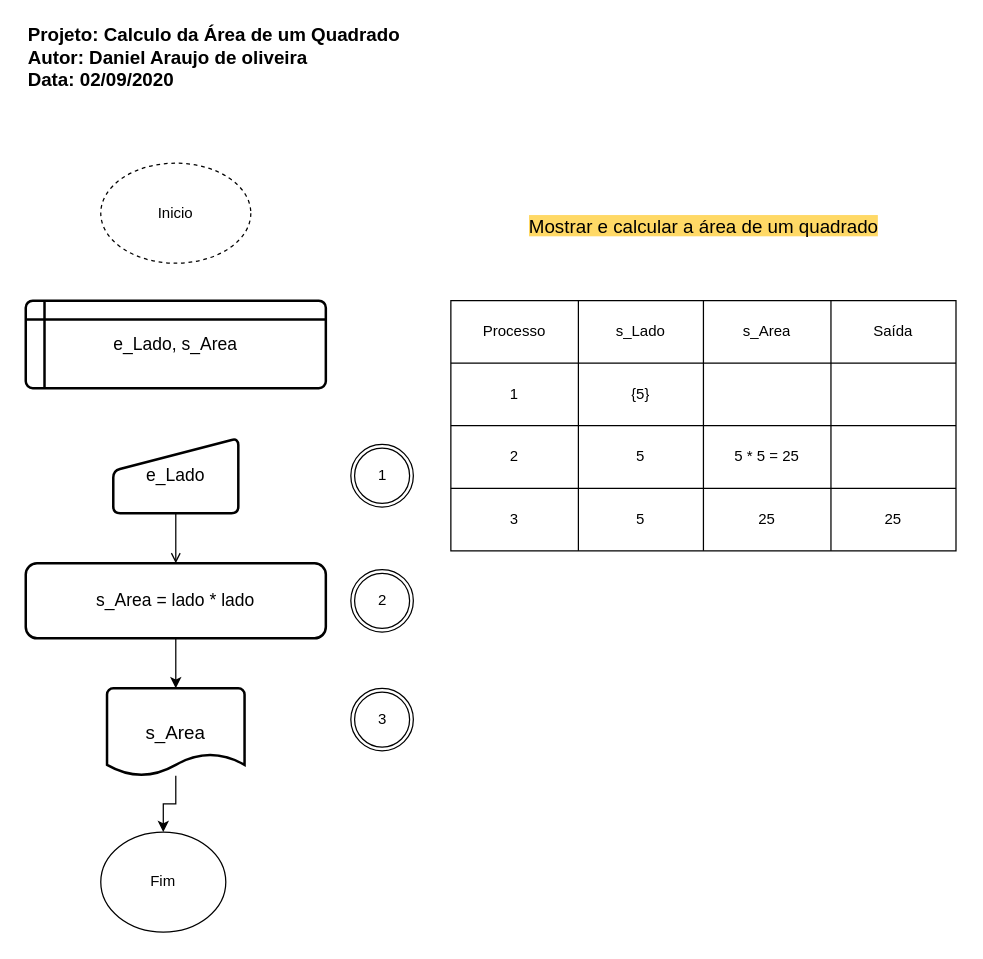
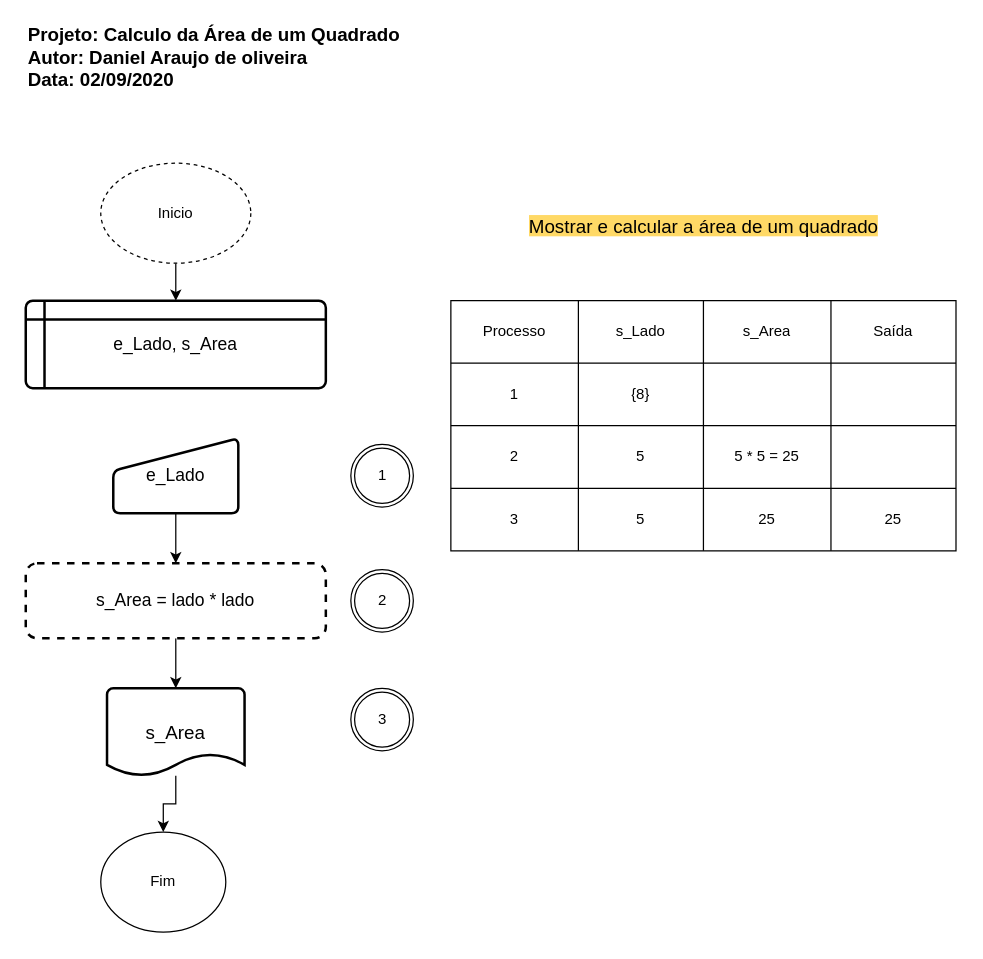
edge "Inicio" -> "e_Lado, s_Area": added
node "{5}": label "{5}" -> "{8}"
edge "e_Lado" -> "s_Area = lado * lado": arrowhead open -> classic
node "s_Area = lado * lado": style solid -> dashed
